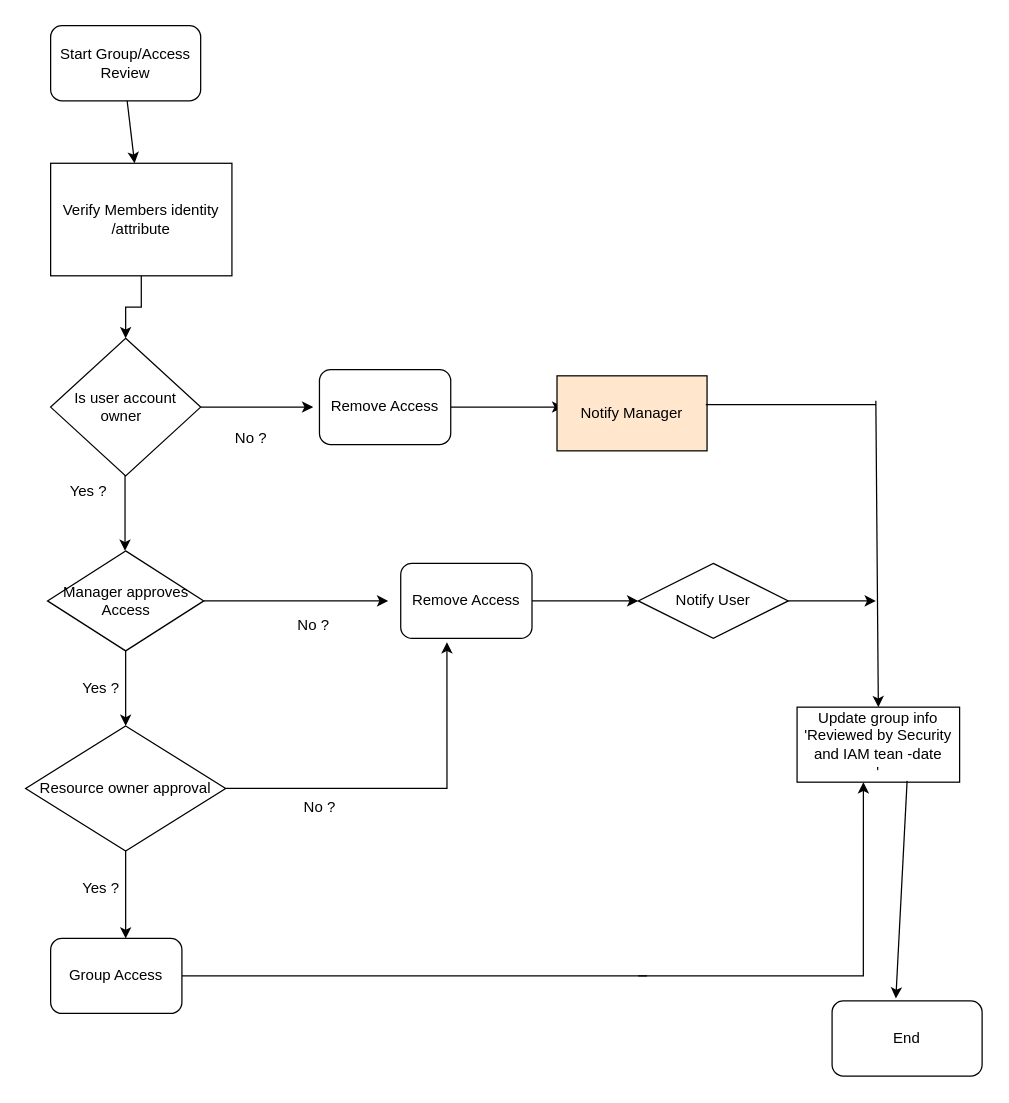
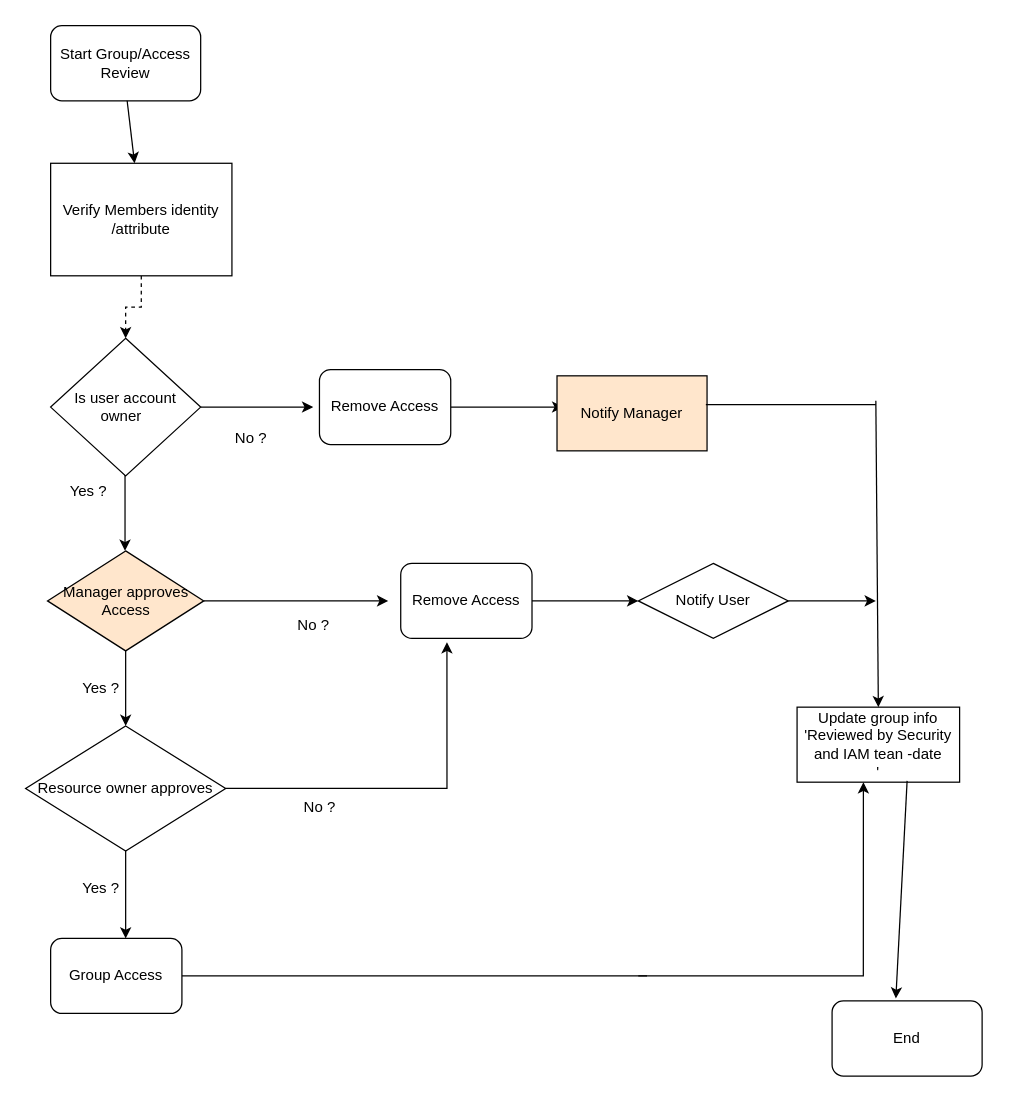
edge "Verify Members identity /attribute" -> "Is user account owner": style solid -> dashed
node "Manager approves Access": fillcolor #ffffff -> #ffe6cc
node "Resource owner approval": label "Resource owner approval" -> "Resource owner approves"
